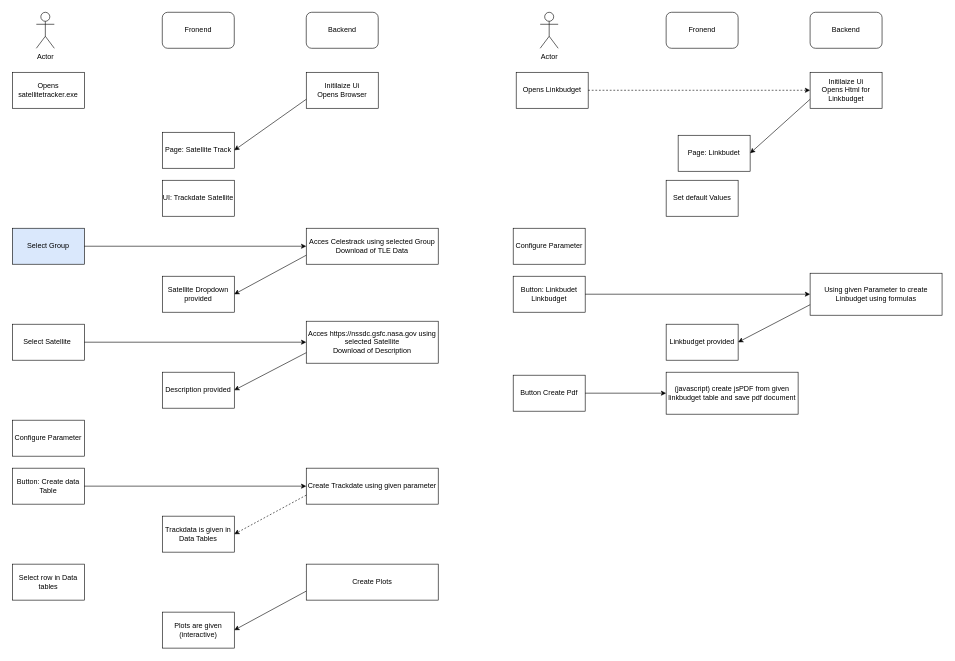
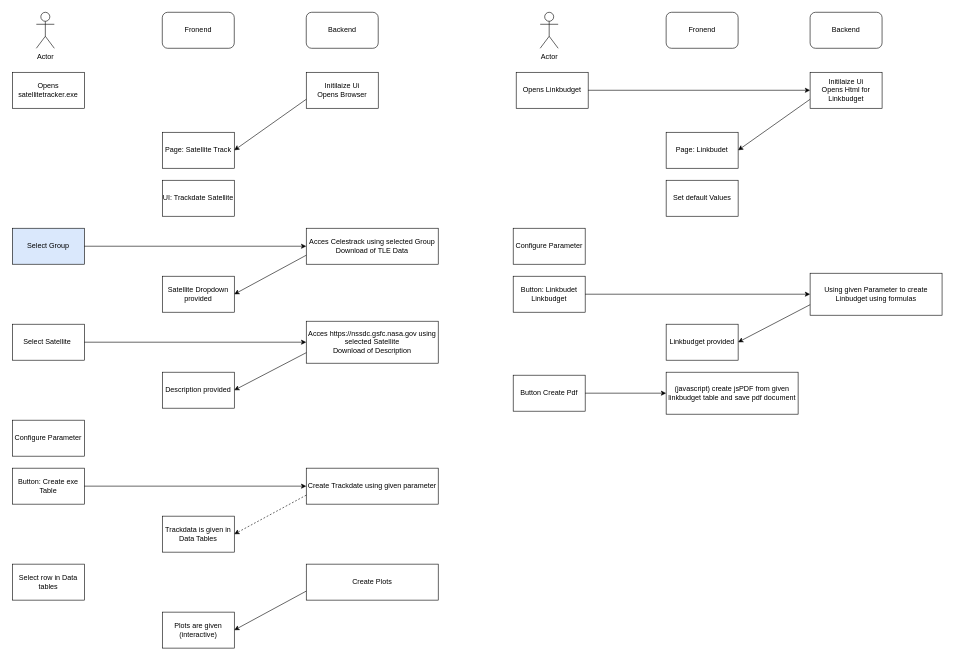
edge "Opens Linkbudget" -> "Initilaize Ui Opens Html for Linkbudget": style dashed -> solid
node "Page: Linkbudet": moved (714, 153) -> (702, 150)
node "Button: Create data Table": label "Button: Create data Table" -> "Button: Create exe Table"
